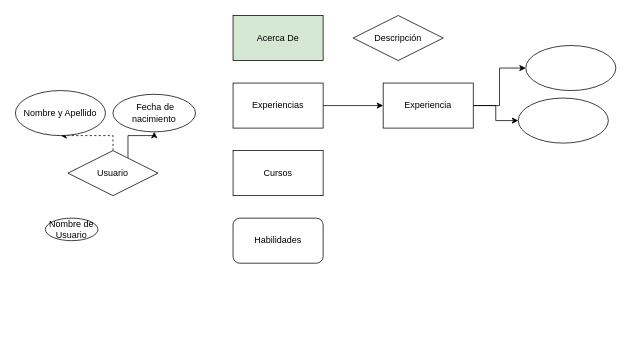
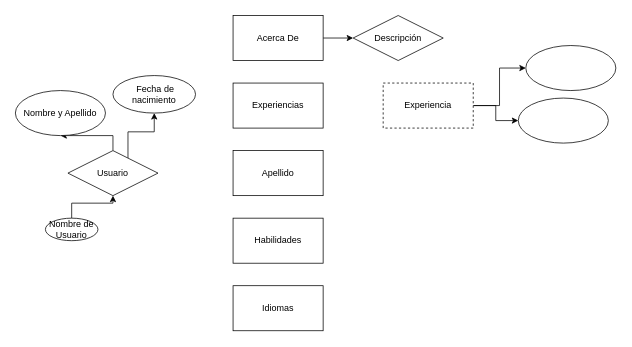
node "Acerca De": fillcolor #d5e8d4 -> #ffffff
edge "Acerca De" -> "Descripción": added
edge "Experiencias" -> "Experiencia": removed
node "Experiencia": style solid -> dashed
node "Fecha de nacimiento": moved (154, 113) -> (154, 94)
edge "Usuario" -> "Nombre y Apellido": style dashed -> solid
node "Cursos": label "Cursos" -> "Apellido"
edge "Nombre de Usuario" -> "Usuario": added
node "Habilidades": shape rounded rectangle -> rectangle
node "Idiomas": added
